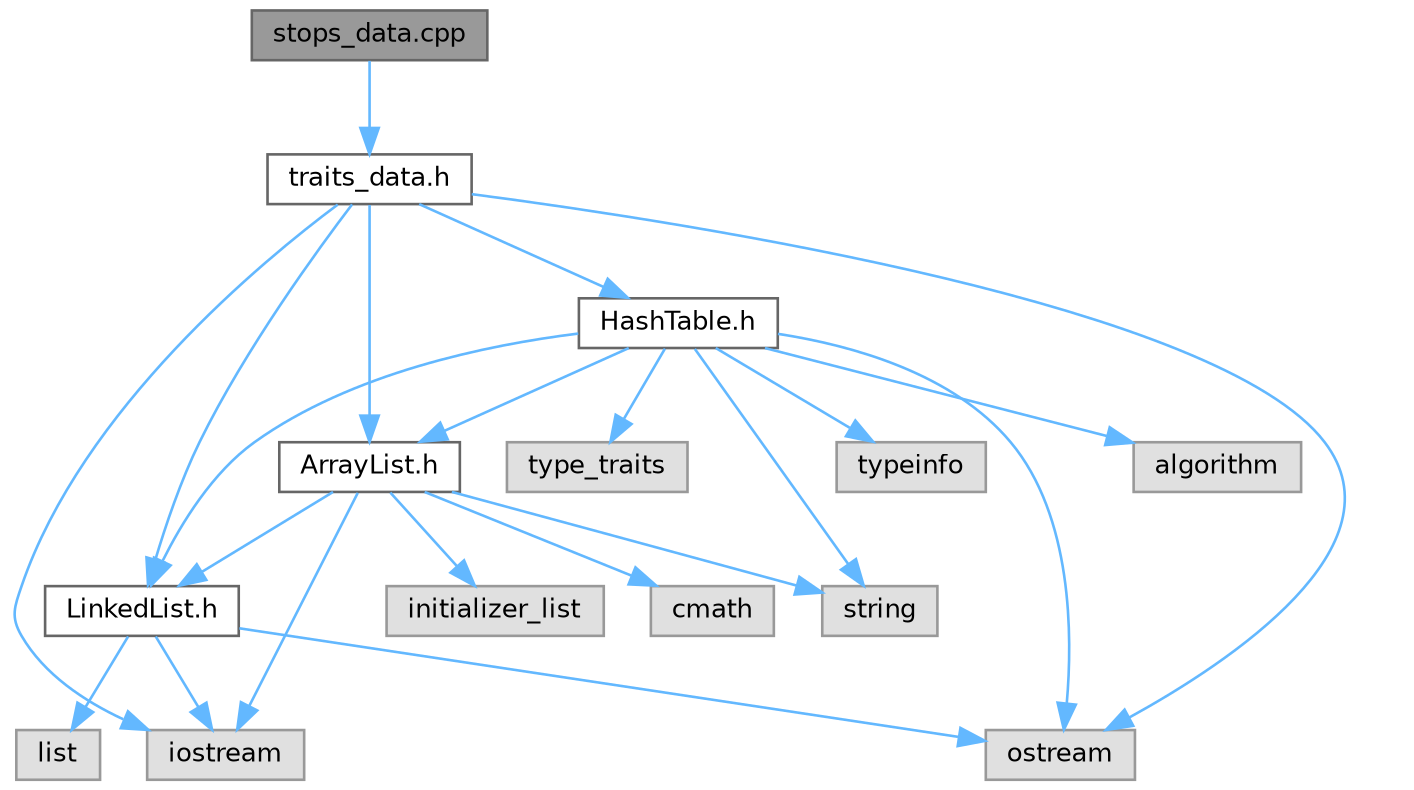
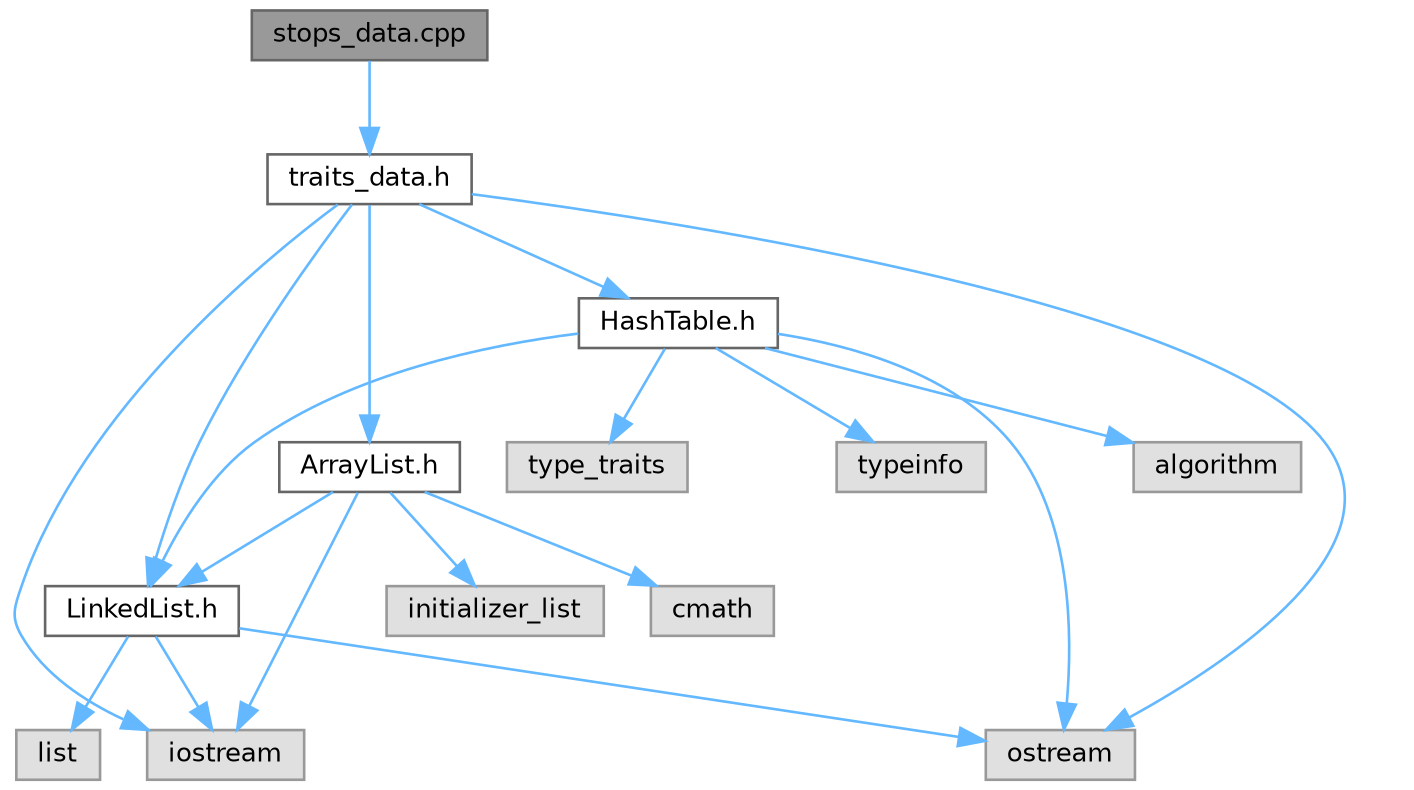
edge "HashTable.h" -> "ArrayList.h": removed
node "string": removed
